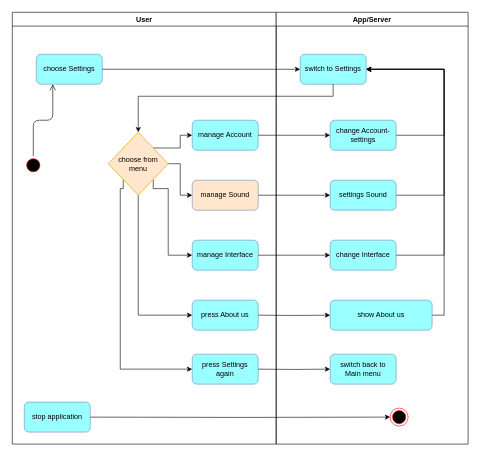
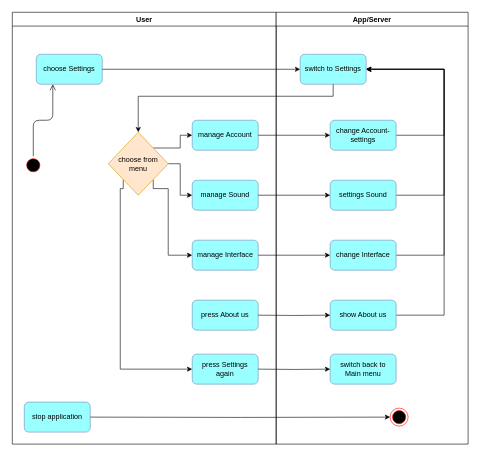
node "manage Sound": fillcolor #ffe6cc -> #99ffff
edge "choose from menu" -> "press About us": removed
node "show About us": size 102x30 -> 66x30
